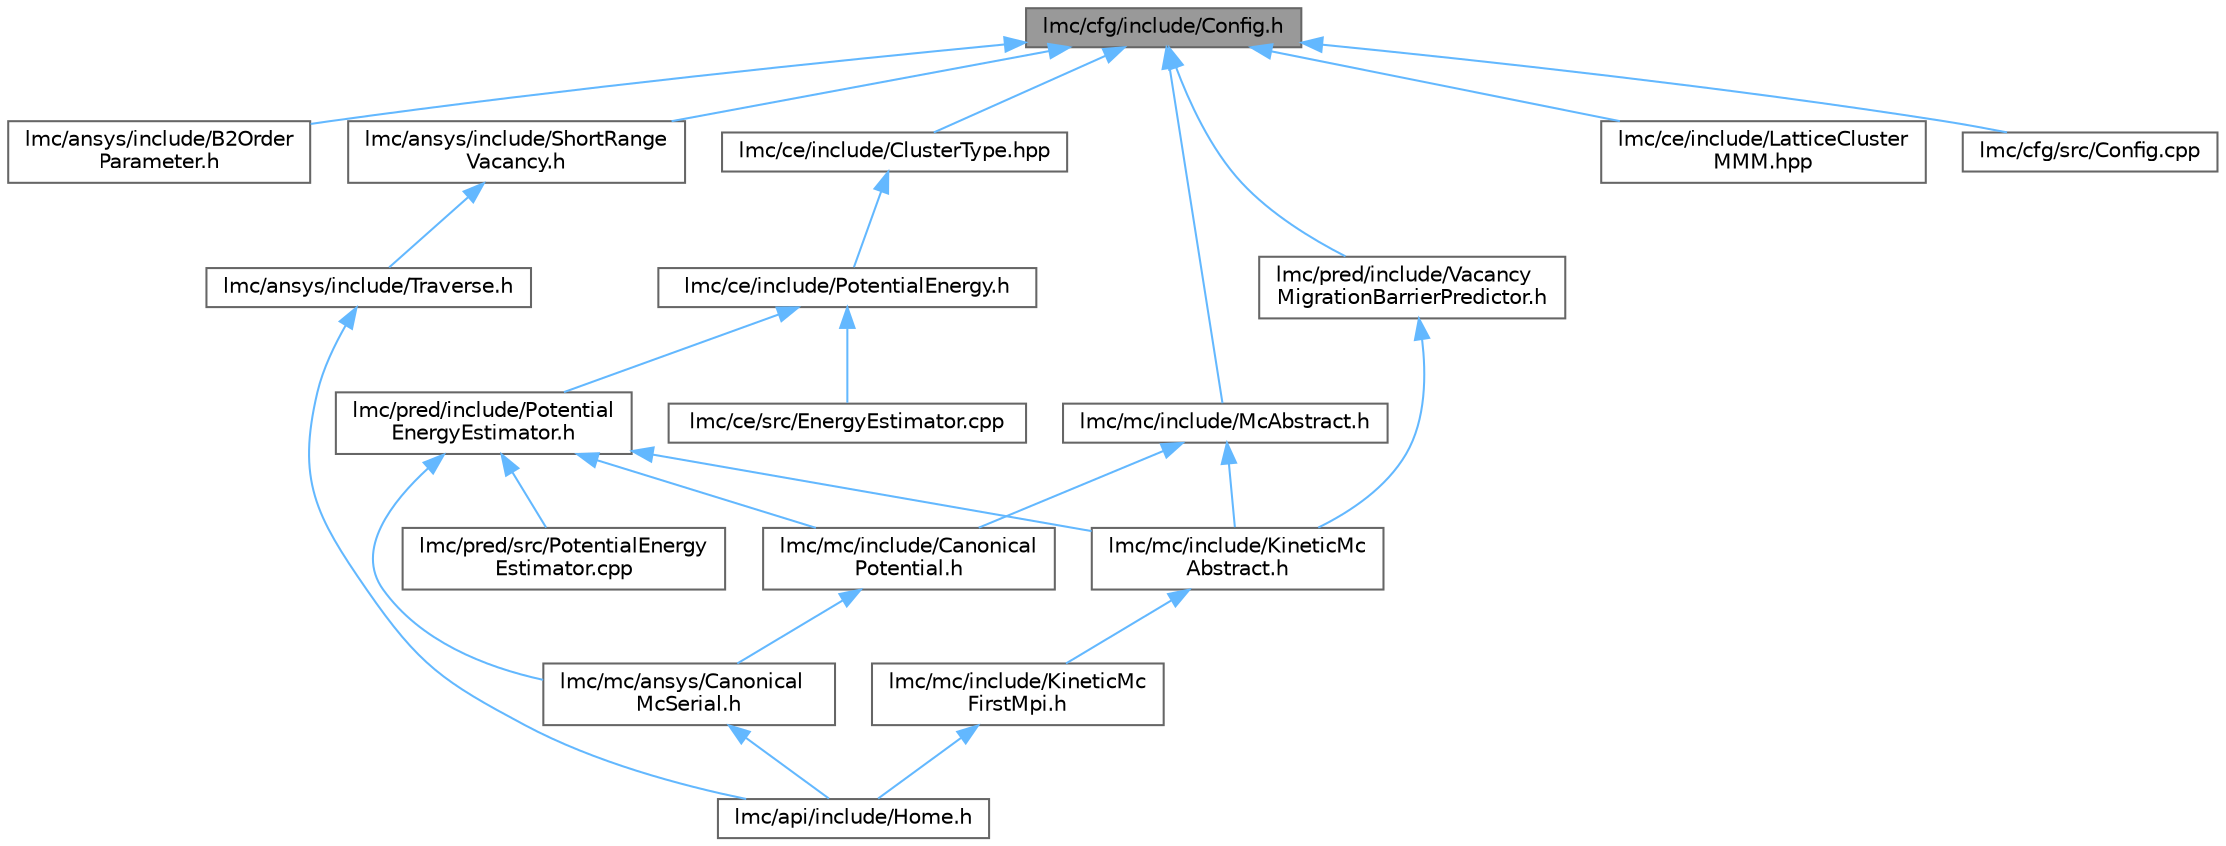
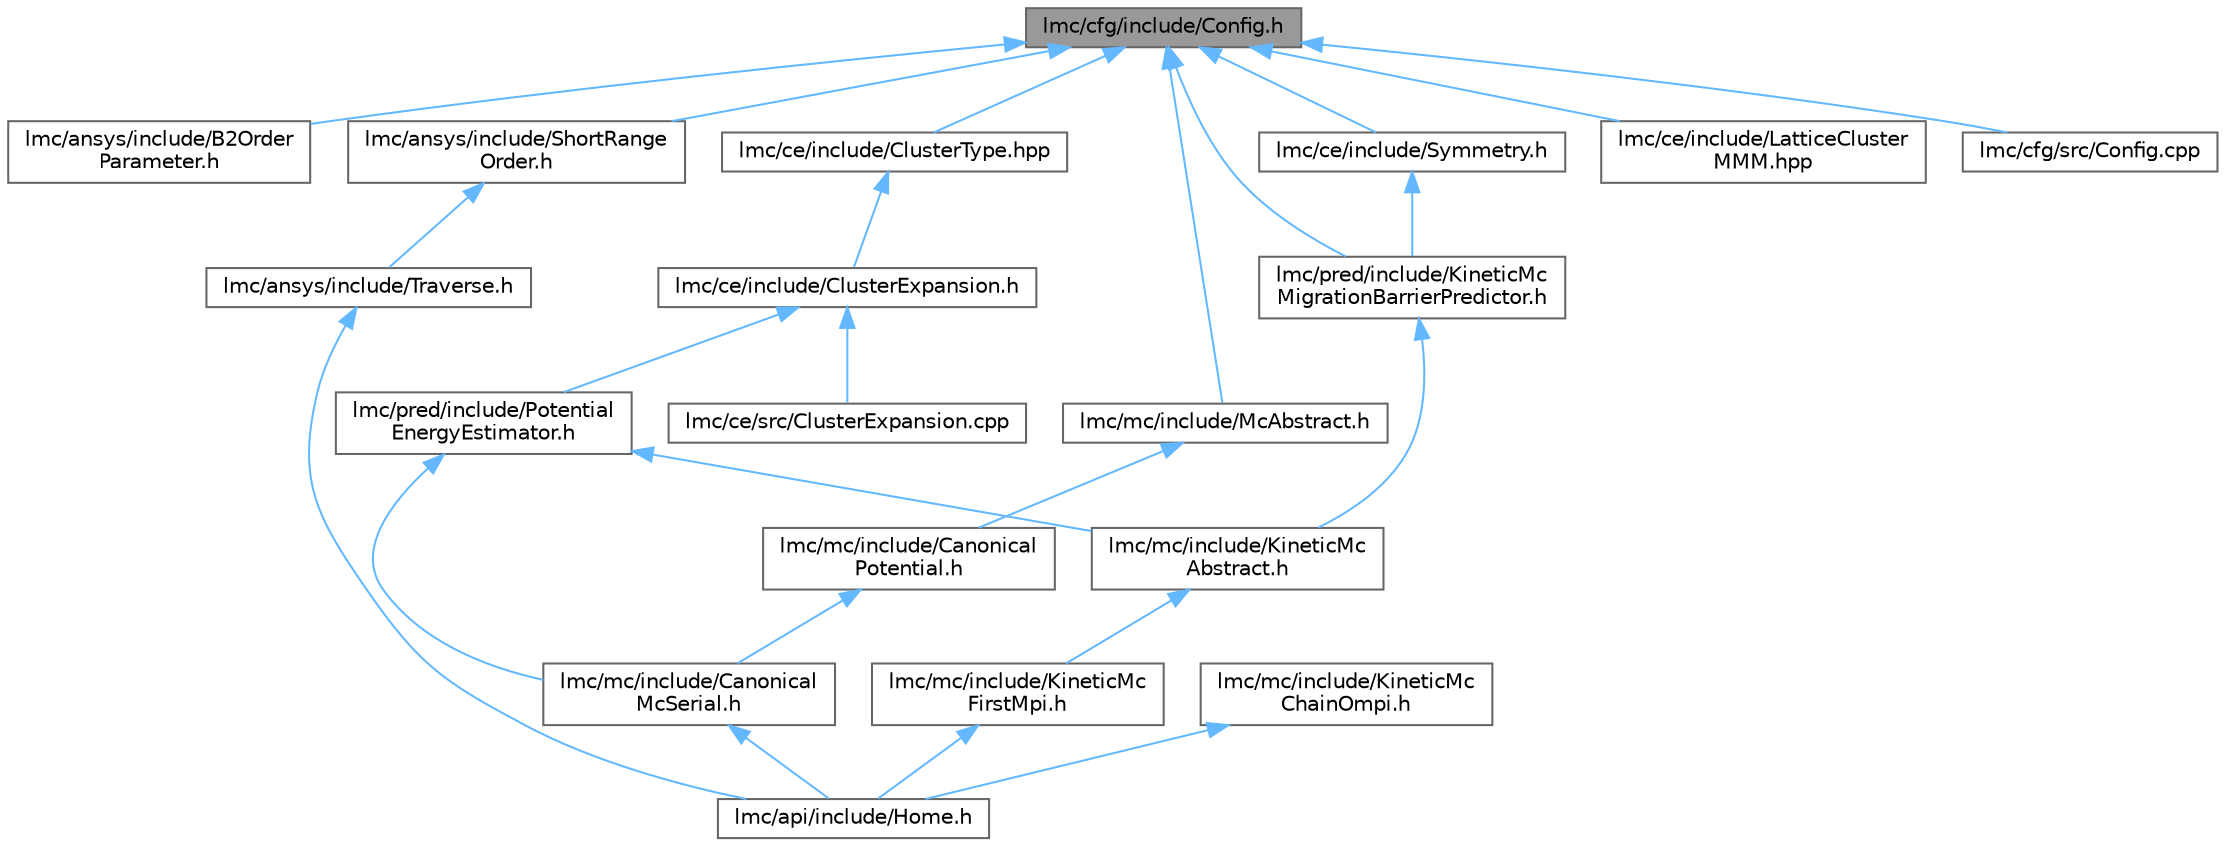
node "lmc/ansys/include/ShortRange Vacancy.h": label "lmc/ansys/include/ShortRange Vacancy.h" -> "lmc/ansys/include/ShortRange Order.h"
node "lmc/ce/include/Symmetry.h": added
node "lmc/ce/include/PotentialEnergy.h": label "lmc/ce/include/PotentialEnergy.h" -> "lmc/ce/include/ClusterExpansion.h"
node "lmc/pred/include/Vacancy MigrationBarrierPredictor.h": label "lmc/pred/include/Vacancy MigrationBarrierPredictor.h" -> "lmc/pred/include/KineticMc MigrationBarrierPredictor.h"
node "lmc/ce/src/EnergyEstimator.cpp": label "lmc/ce/src/EnergyEstimator.cpp" -> "lmc/ce/src/ClusterExpansion.cpp"
edge "lmc/mc/include/Canonical Potential.h" -> "lmc/pred/include/Potential EnergyEstimator.h": removed
edge "lmc/mc/include/KineticMc Abstract.h" -> "lmc/mc/include/McAbstract.h": removed
node "lmc/pred/src/PotentialEnergy Estimator.cpp": removed
node "lmc/mc/ansys/Canonical McSerial.h": label "lmc/mc/ansys/Canonical McSerial.h" -> "lmc/mc/include/Canonical McSerial.h"
node "lmc/mc/include/KineticMc ChainOmpi.h": added
